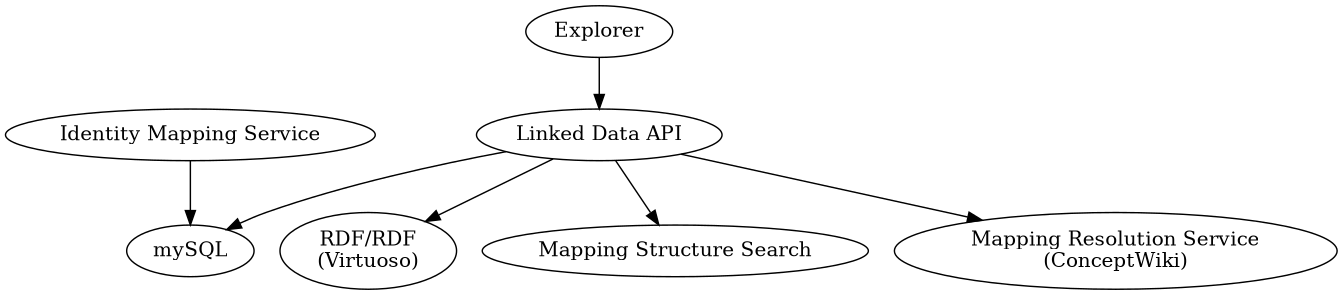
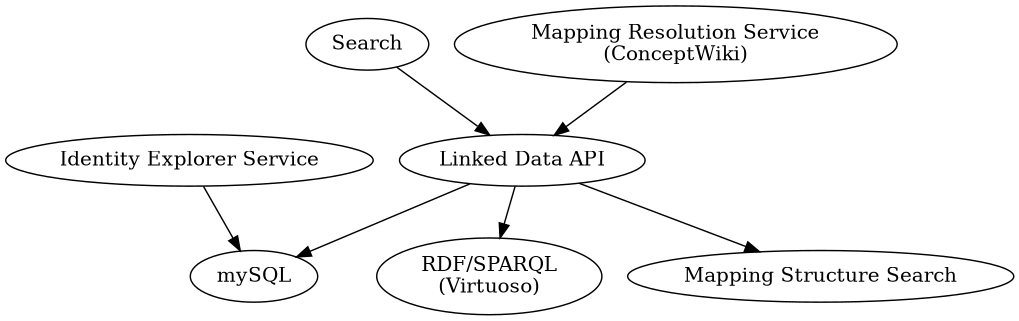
node "Explorer": label "Explorer" -> "Search"
node "Identity Mapping Service": label "Identity Mapping Service" -> "Identity Explorer Service"
edge "Linked Data API" -> "Mapping Resolution Service (ConceptWiki)": reversed
node "RDF/RDF (Virtuoso)": label "RDF/RDF (Virtuoso)" -> "RDF/SPARQL (Virtuoso)"
